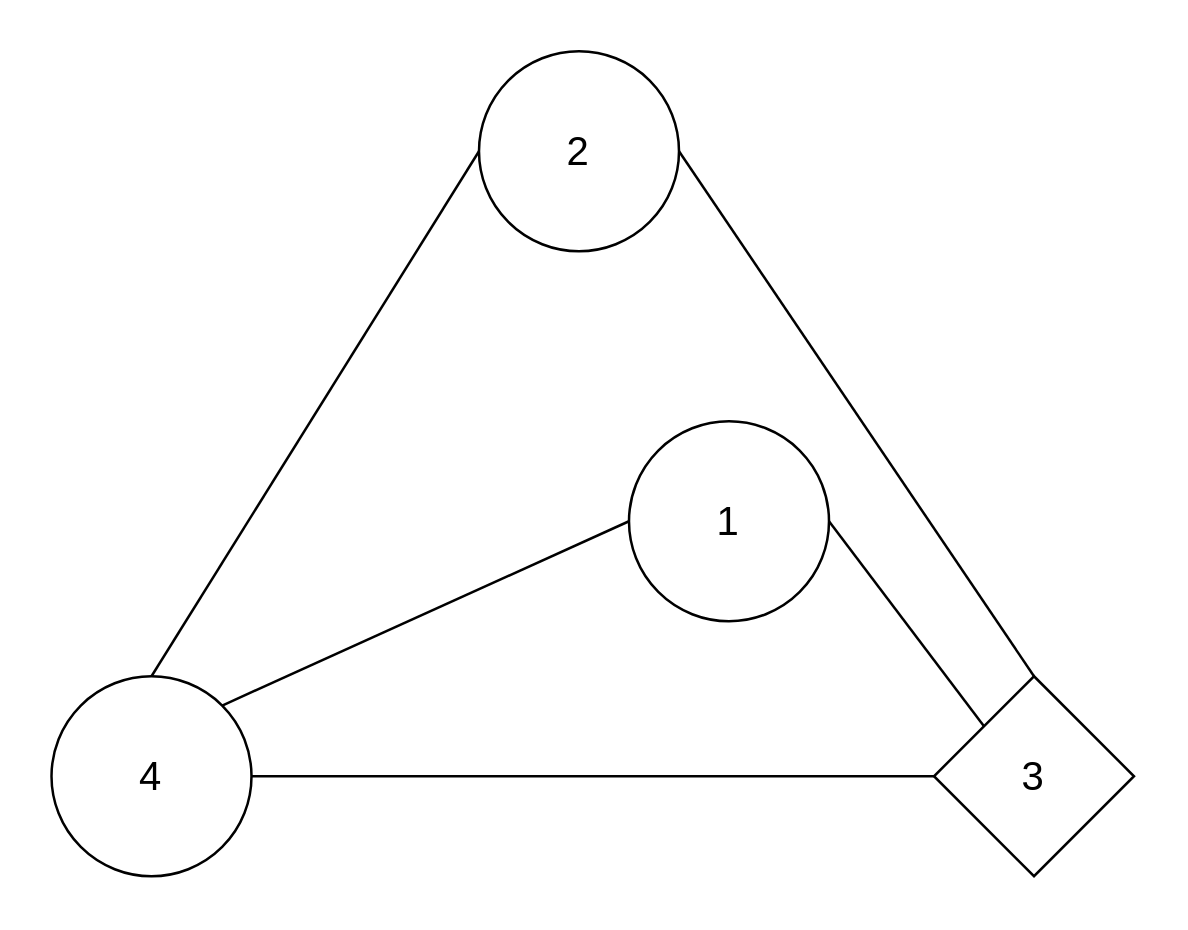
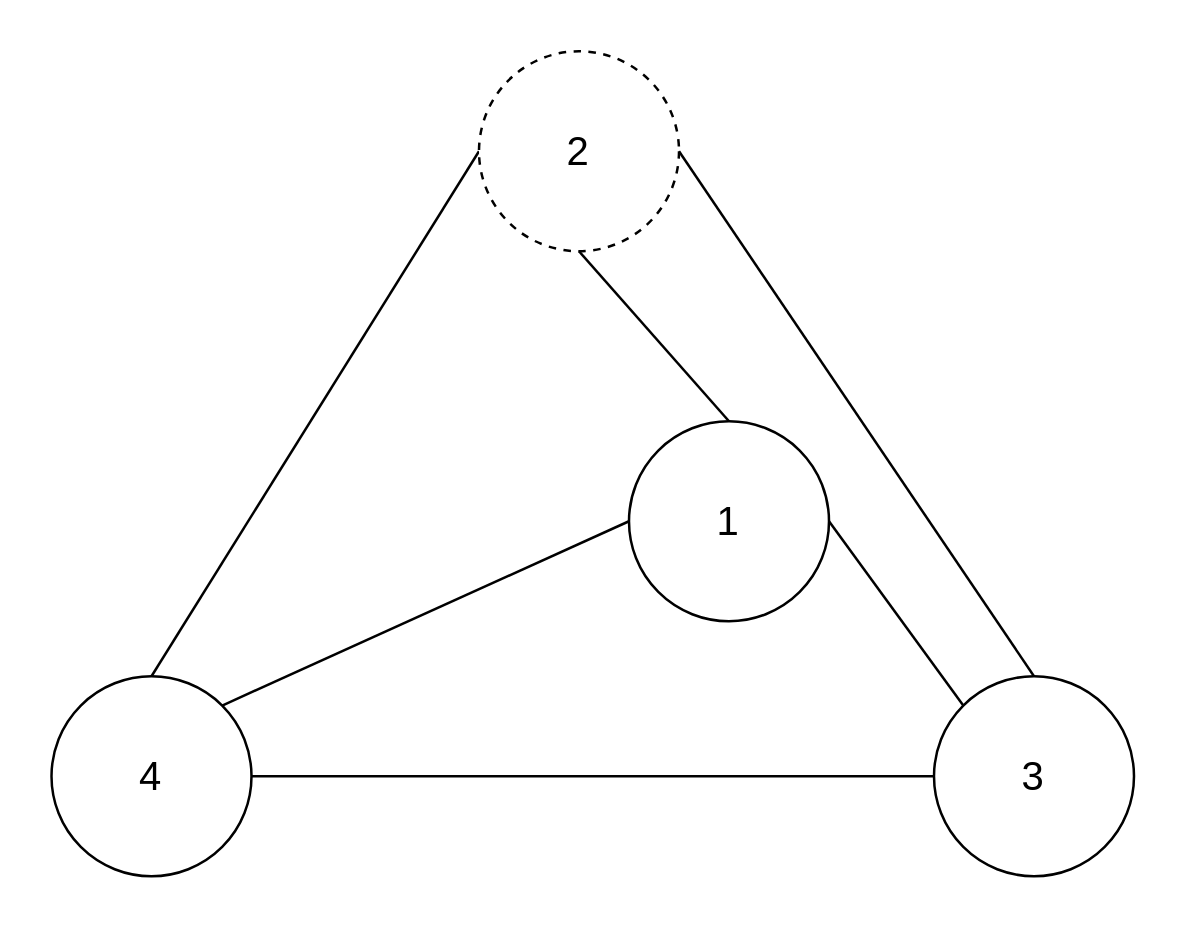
node "2": style solid -> dashed
edge "2" -- "1": added
node "3": shape diamond -> ellipse
